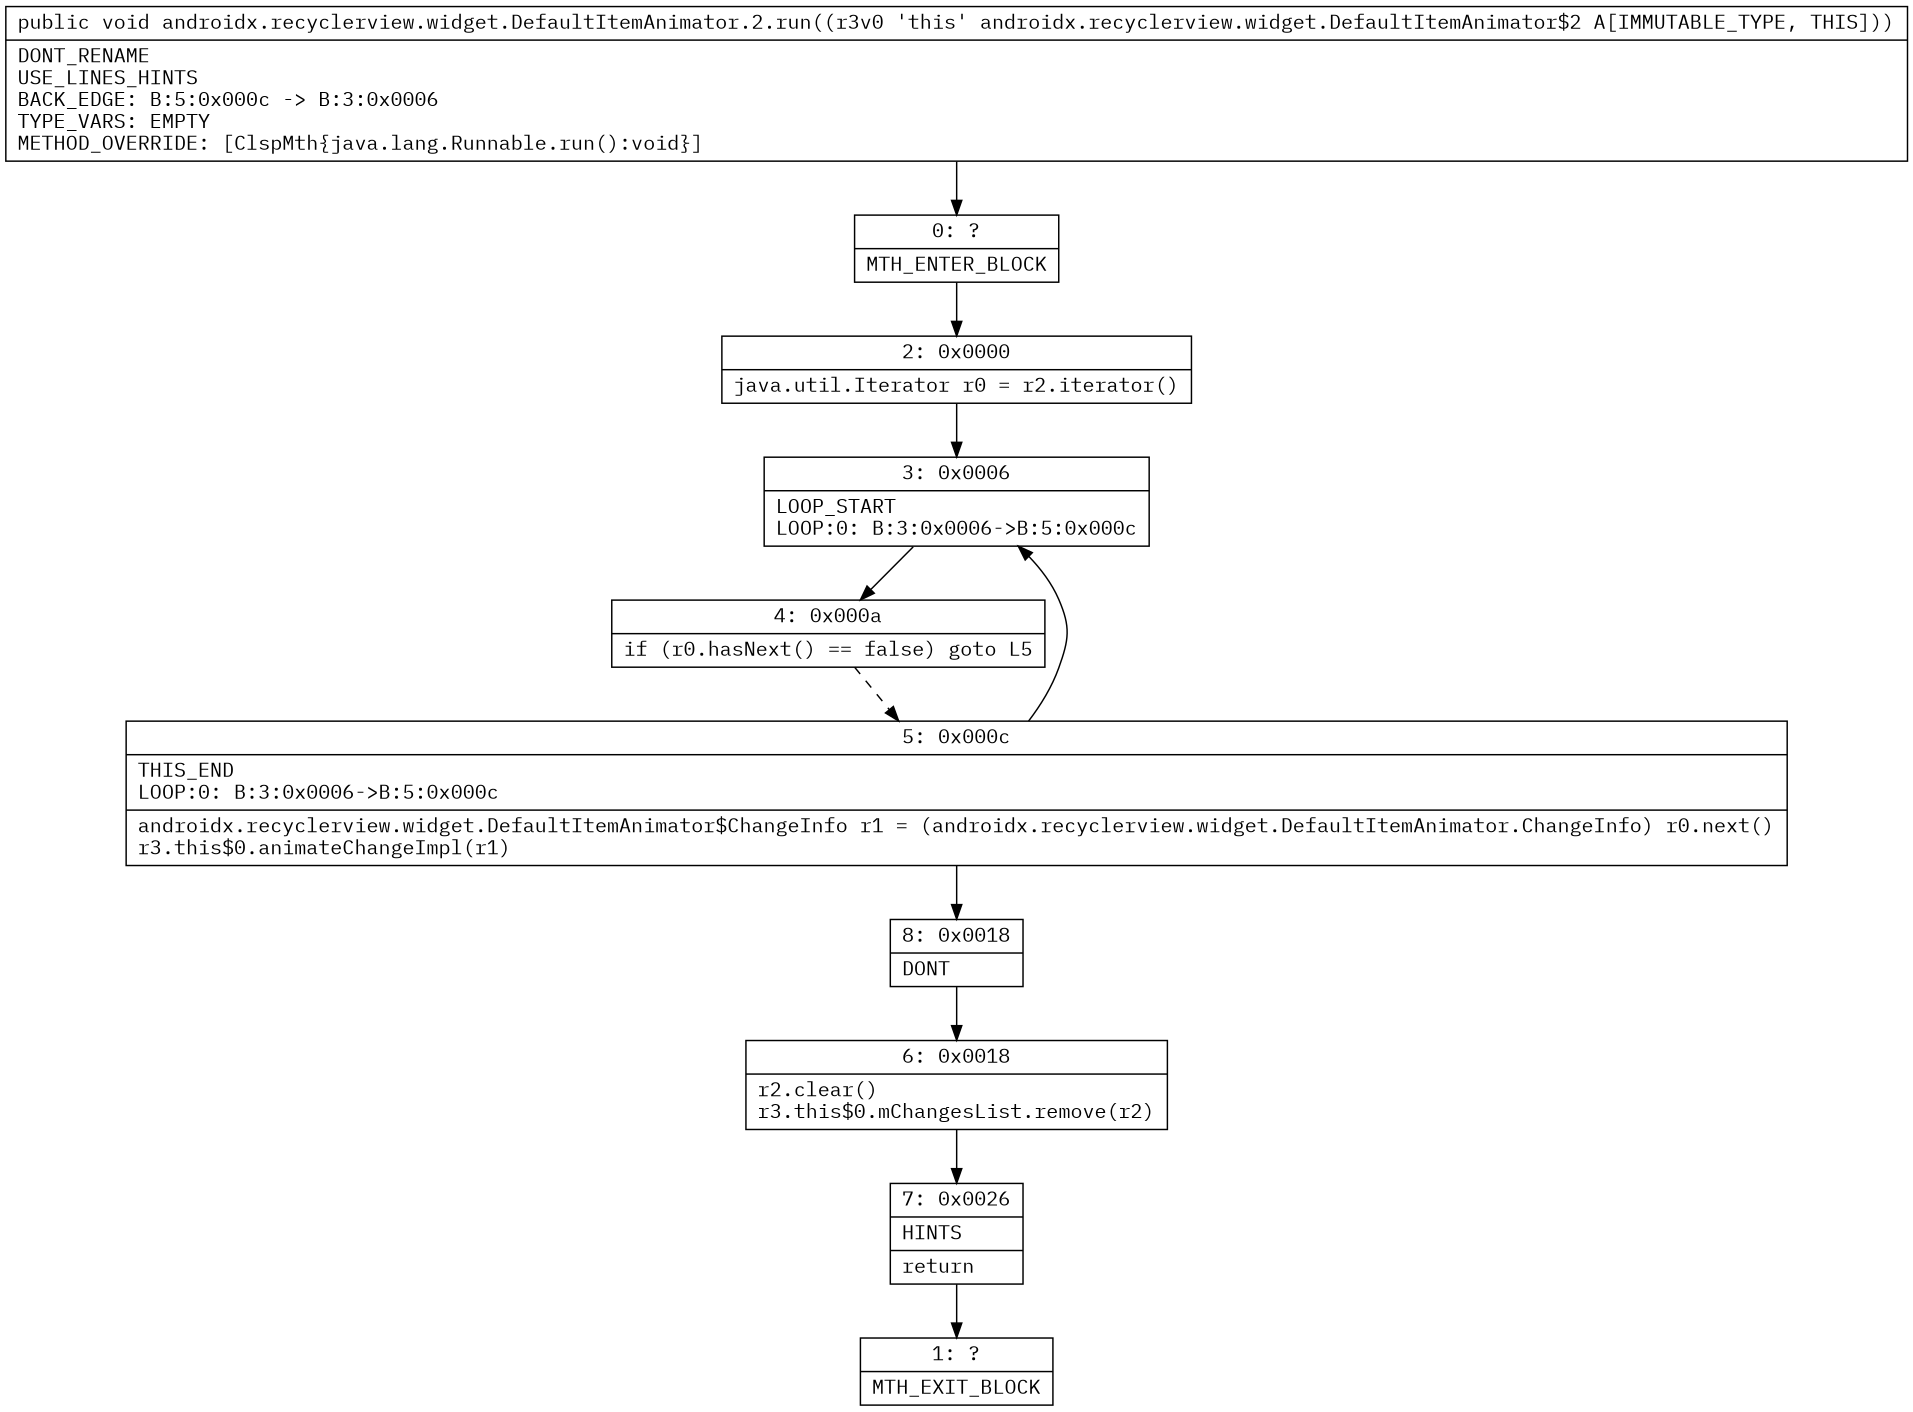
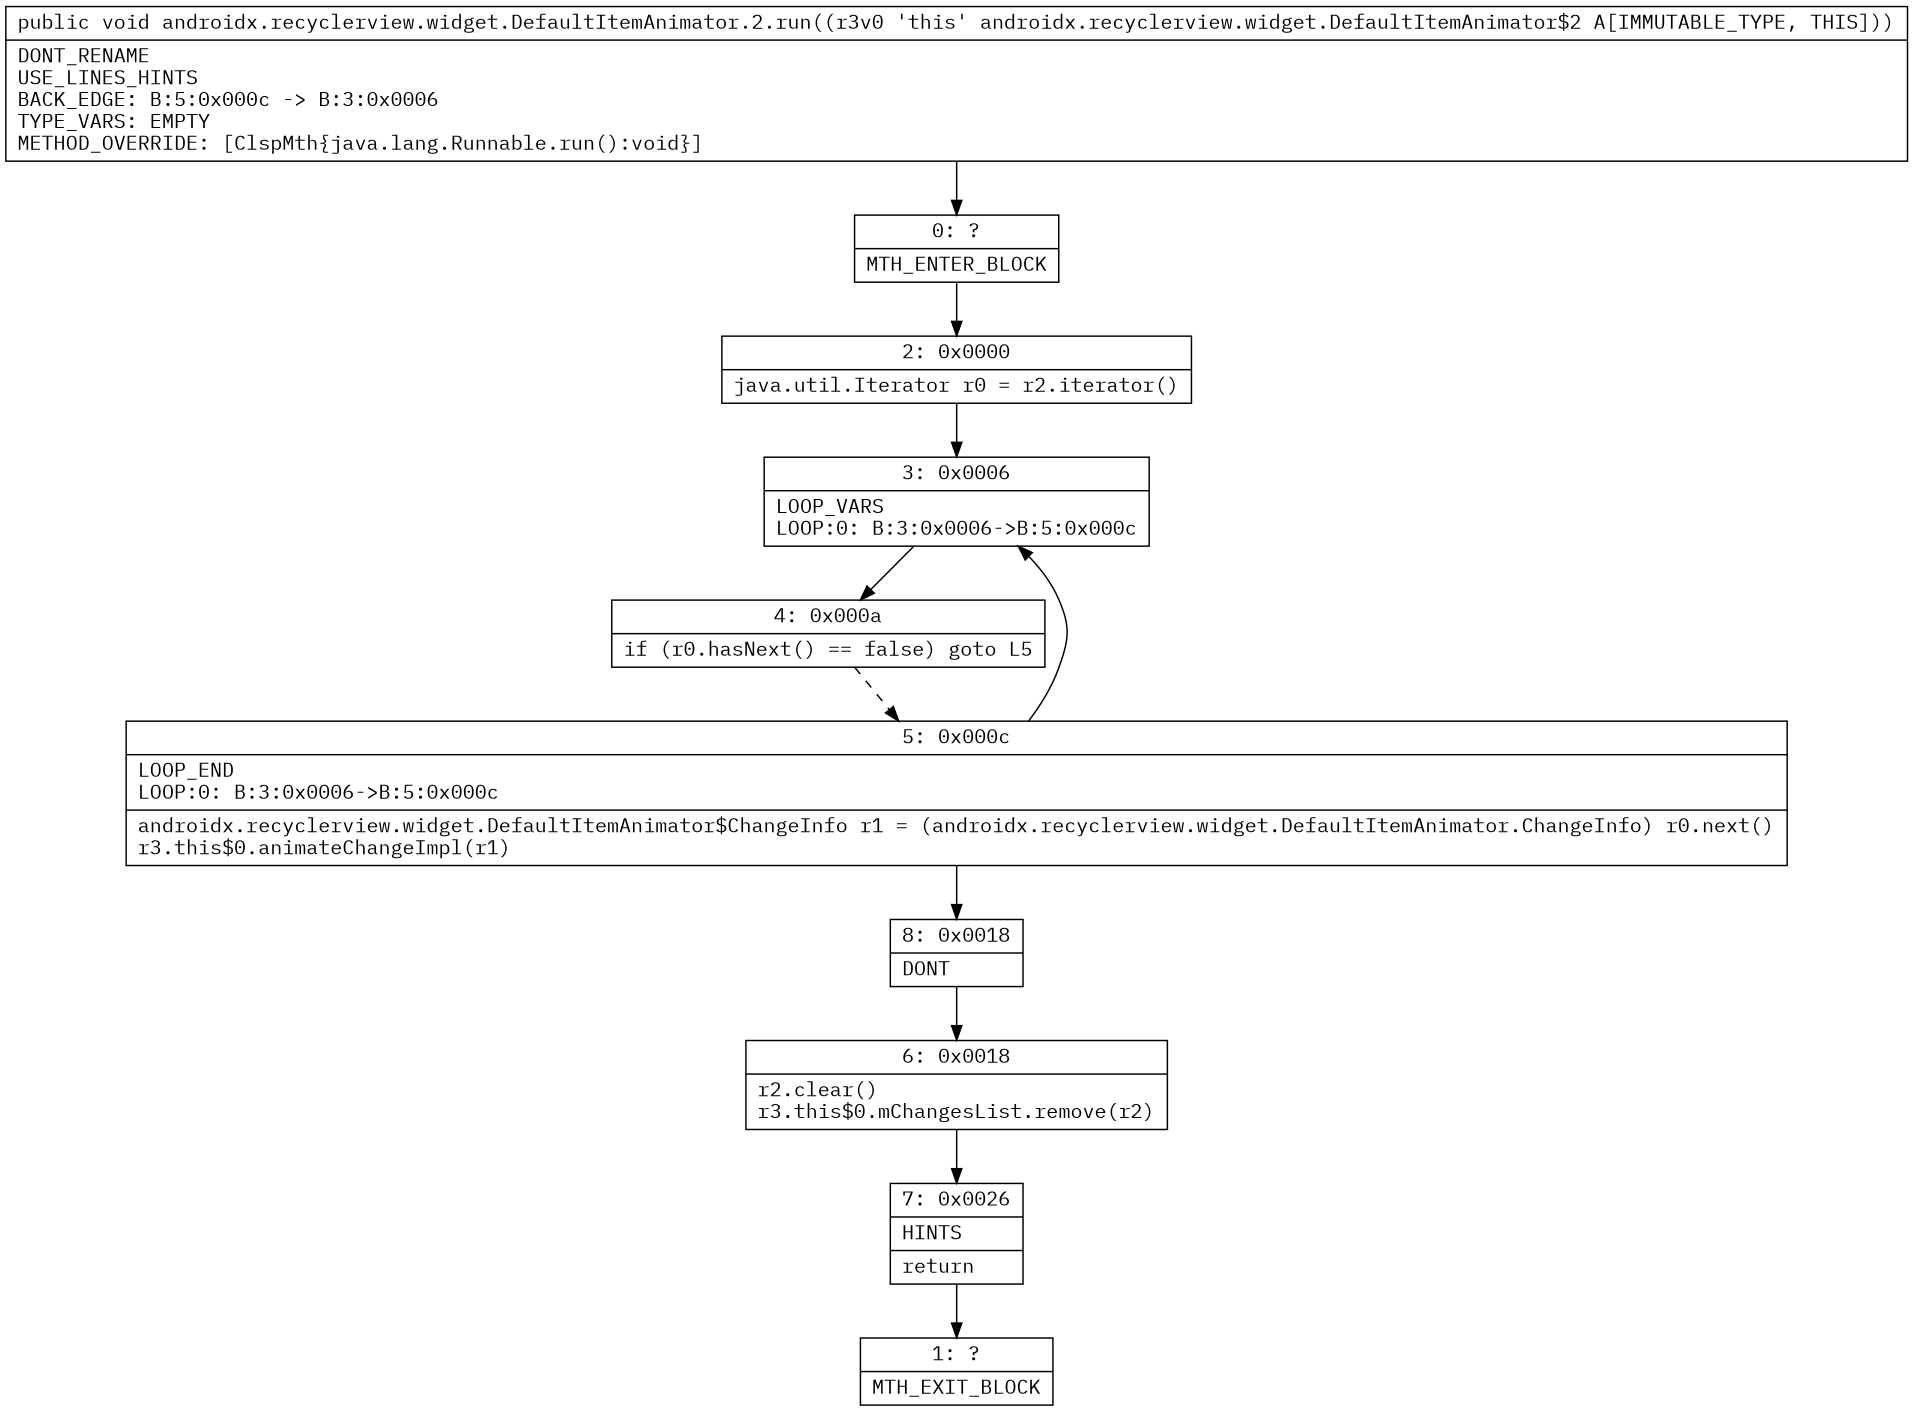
node "3: 0x0006": text "LOOP_START" -> "LOOP_VARS"
node "5: 0x000c": text "THIS_END" -> "LOOP_END"
